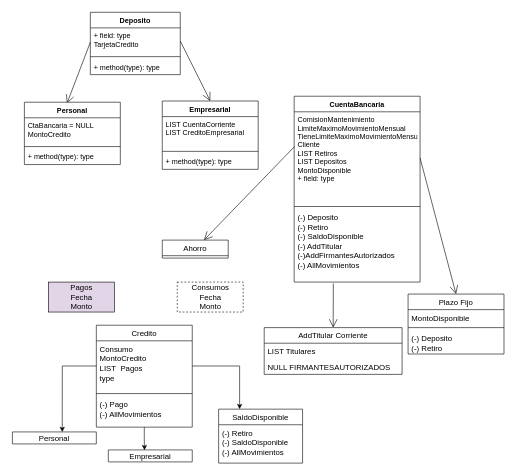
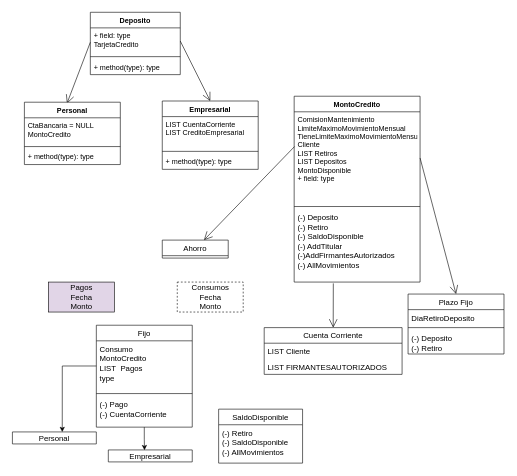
node "CuentaBancaria": label "CuentaBancaria" -> "MontoCredito"
node "MontoDisponible": label "MontoDisponible" -> "DiaRetiroDeposito"
node "Credito": label "Credito" -> "Fijo"
node "AddTitular Corriente": label "AddTitular Corriente" -> "Cuenta Corriente"
node "LIST Titulares": label "LIST Titulares" -> "LIST Cliente"
node "NULL FIRMANTESAUTORIZADOS": label "NULL FIRMANTESAUTORIZADOS" -> "LIST FIRMANTESAUTORIZADOS"
edge "Consumo MontoCredito LIST Pagos type" -> "SaldoDisponible": removed
node "(-) Pago (-) AllMovimientos": label "(-) Pago (-) AllMovimientos" -> "(-) Pago (-) CuentaCorriente"
